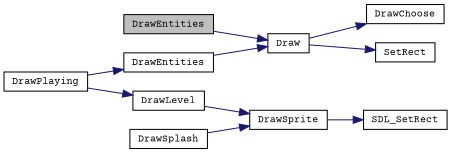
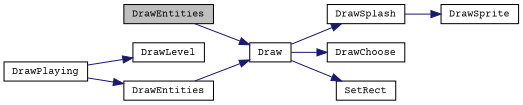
edge "Draw" -> "DrawSplash": added
edge "DrawLevel" -> "DrawSprite": removed
node "SDL_SetRect": removed
